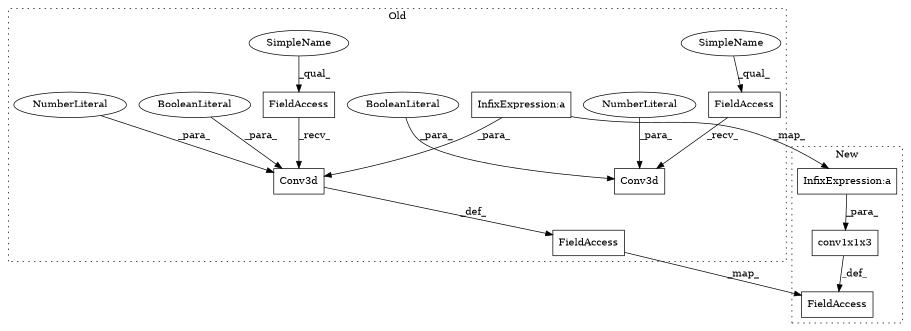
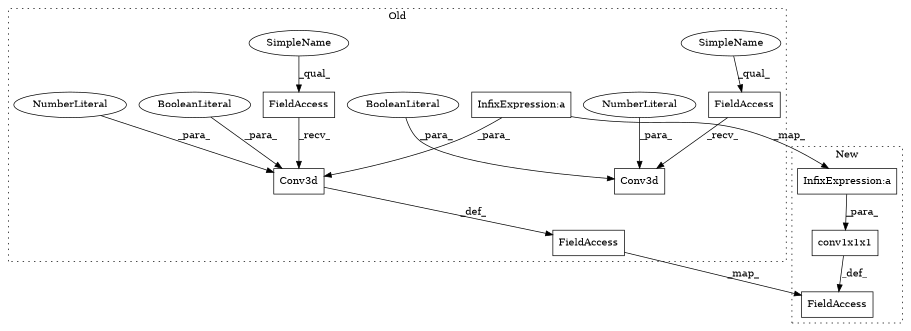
node "conv1x1x3": label "conv1x1x3" -> "conv1x1x1"
